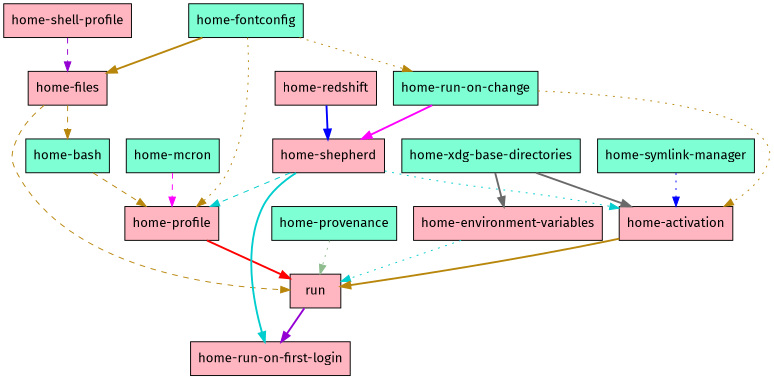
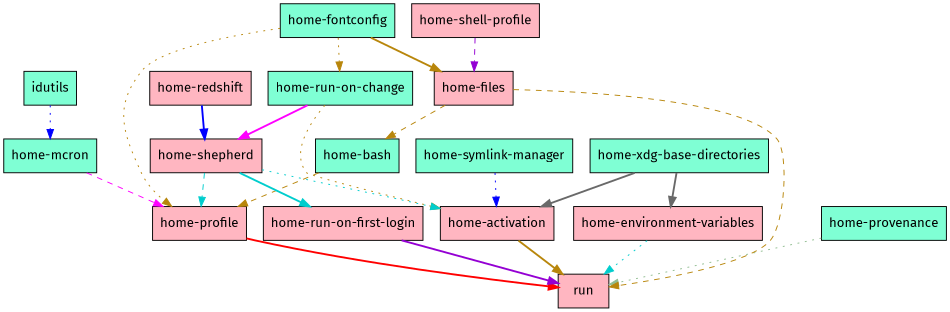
node "idutils": added
edge "run" -> "home-run-on-first-login": reversed
